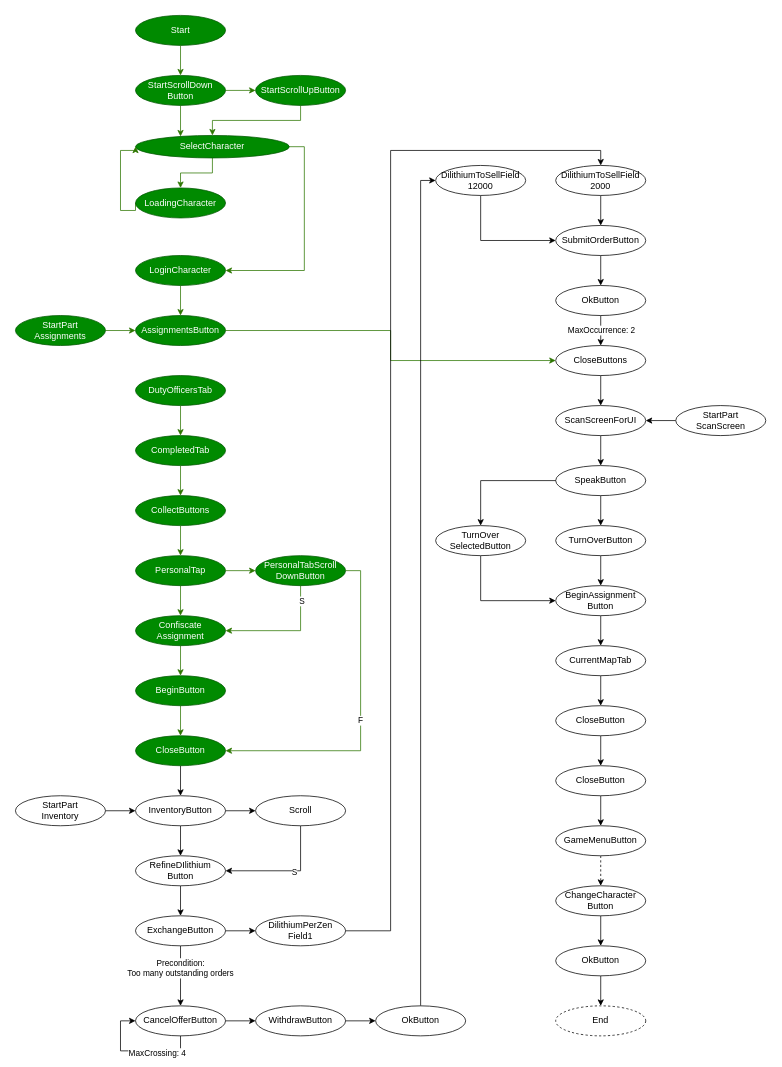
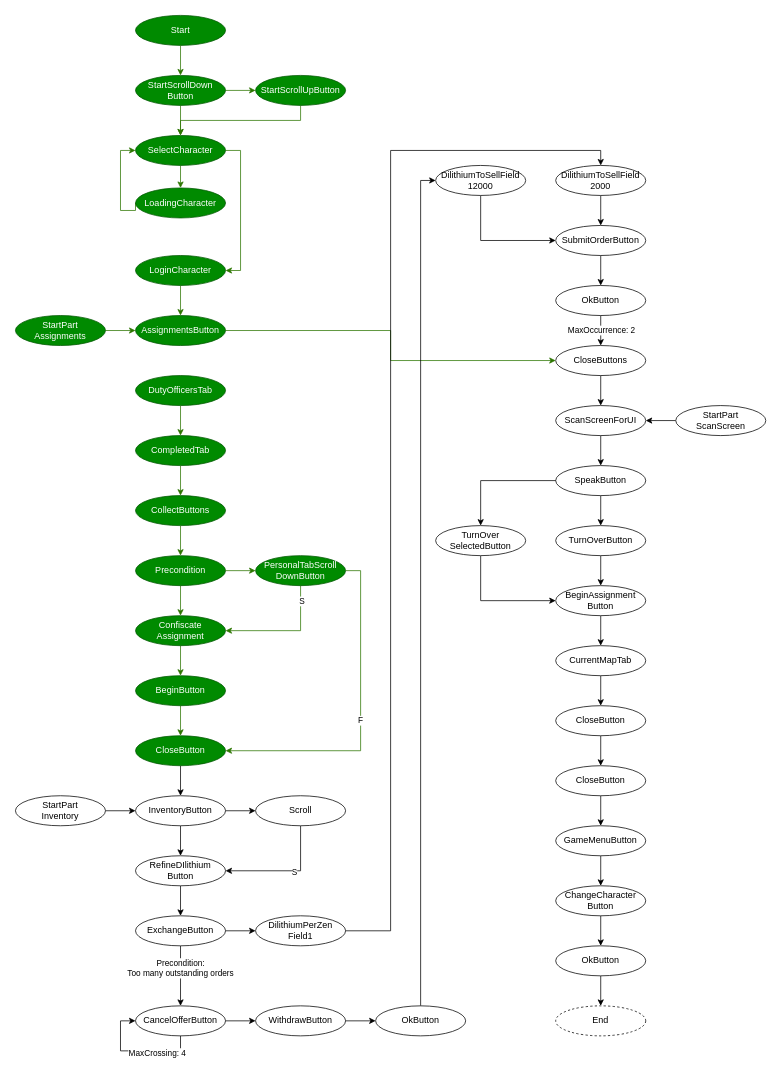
node "SelectCharacter": size 154x23 -> 90x30
node "PersonalTap": label "PersonalTap" -> "Precondition"
edge "GameMenuButton" -> "ChangeCharacter Button": style dashed -> solid
